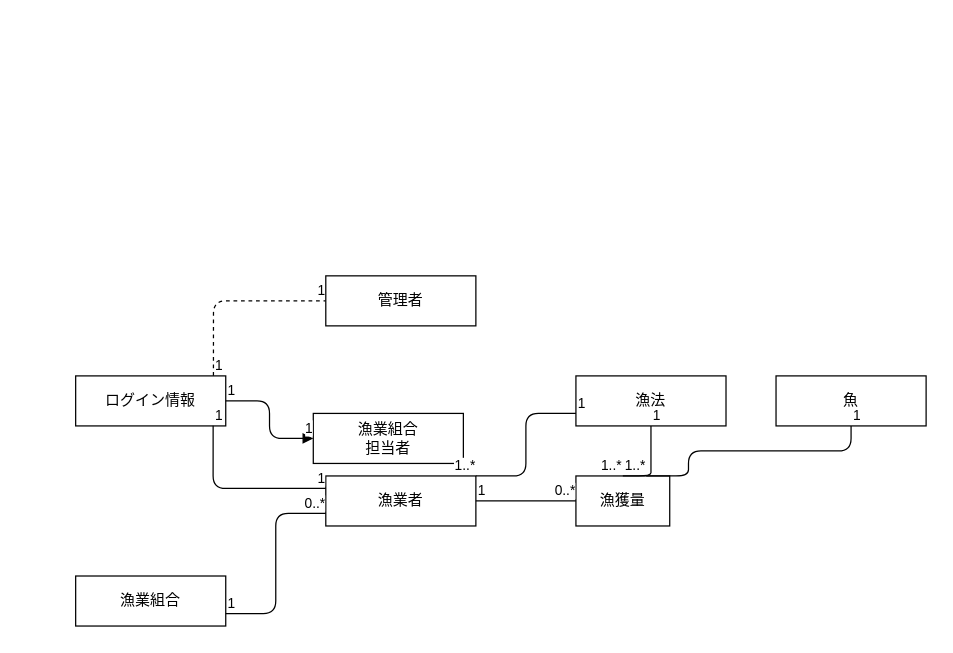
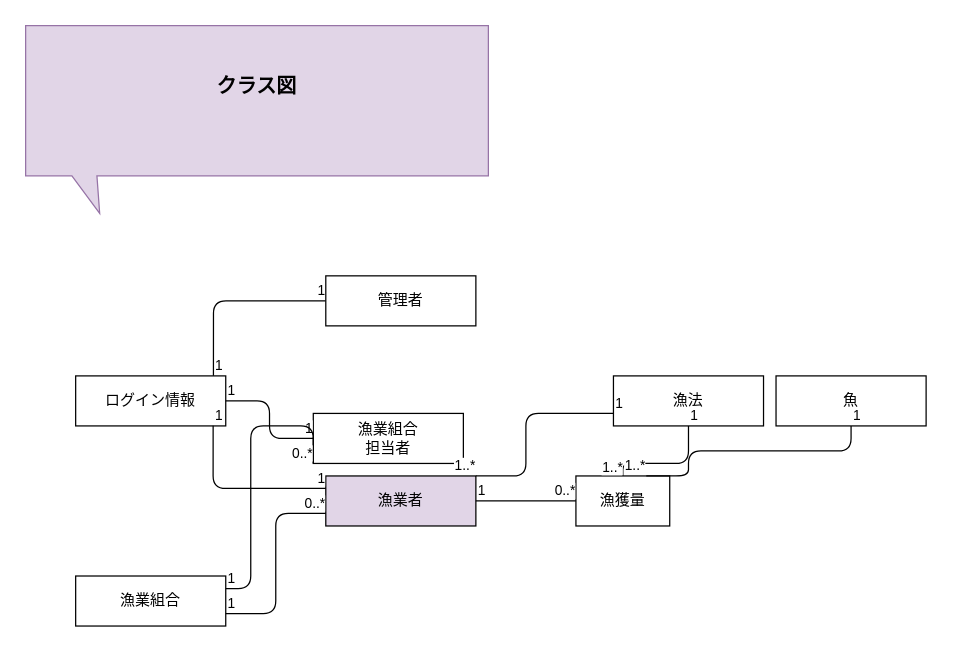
node "クラス図": added
edge "管理者" -- "ログイン情報": style dashed -> solid
node "漁法": moved (651, 401) -> (688, 401)
edge "ログイン情報" -> "漁業組合 担当者": arrowhead block -> none
edge "漁業組合 担当者" -- "漁業組合": added, labels "0..*", "1"
node "漁業者": fillcolor #ffffff -> #e1d5e7
